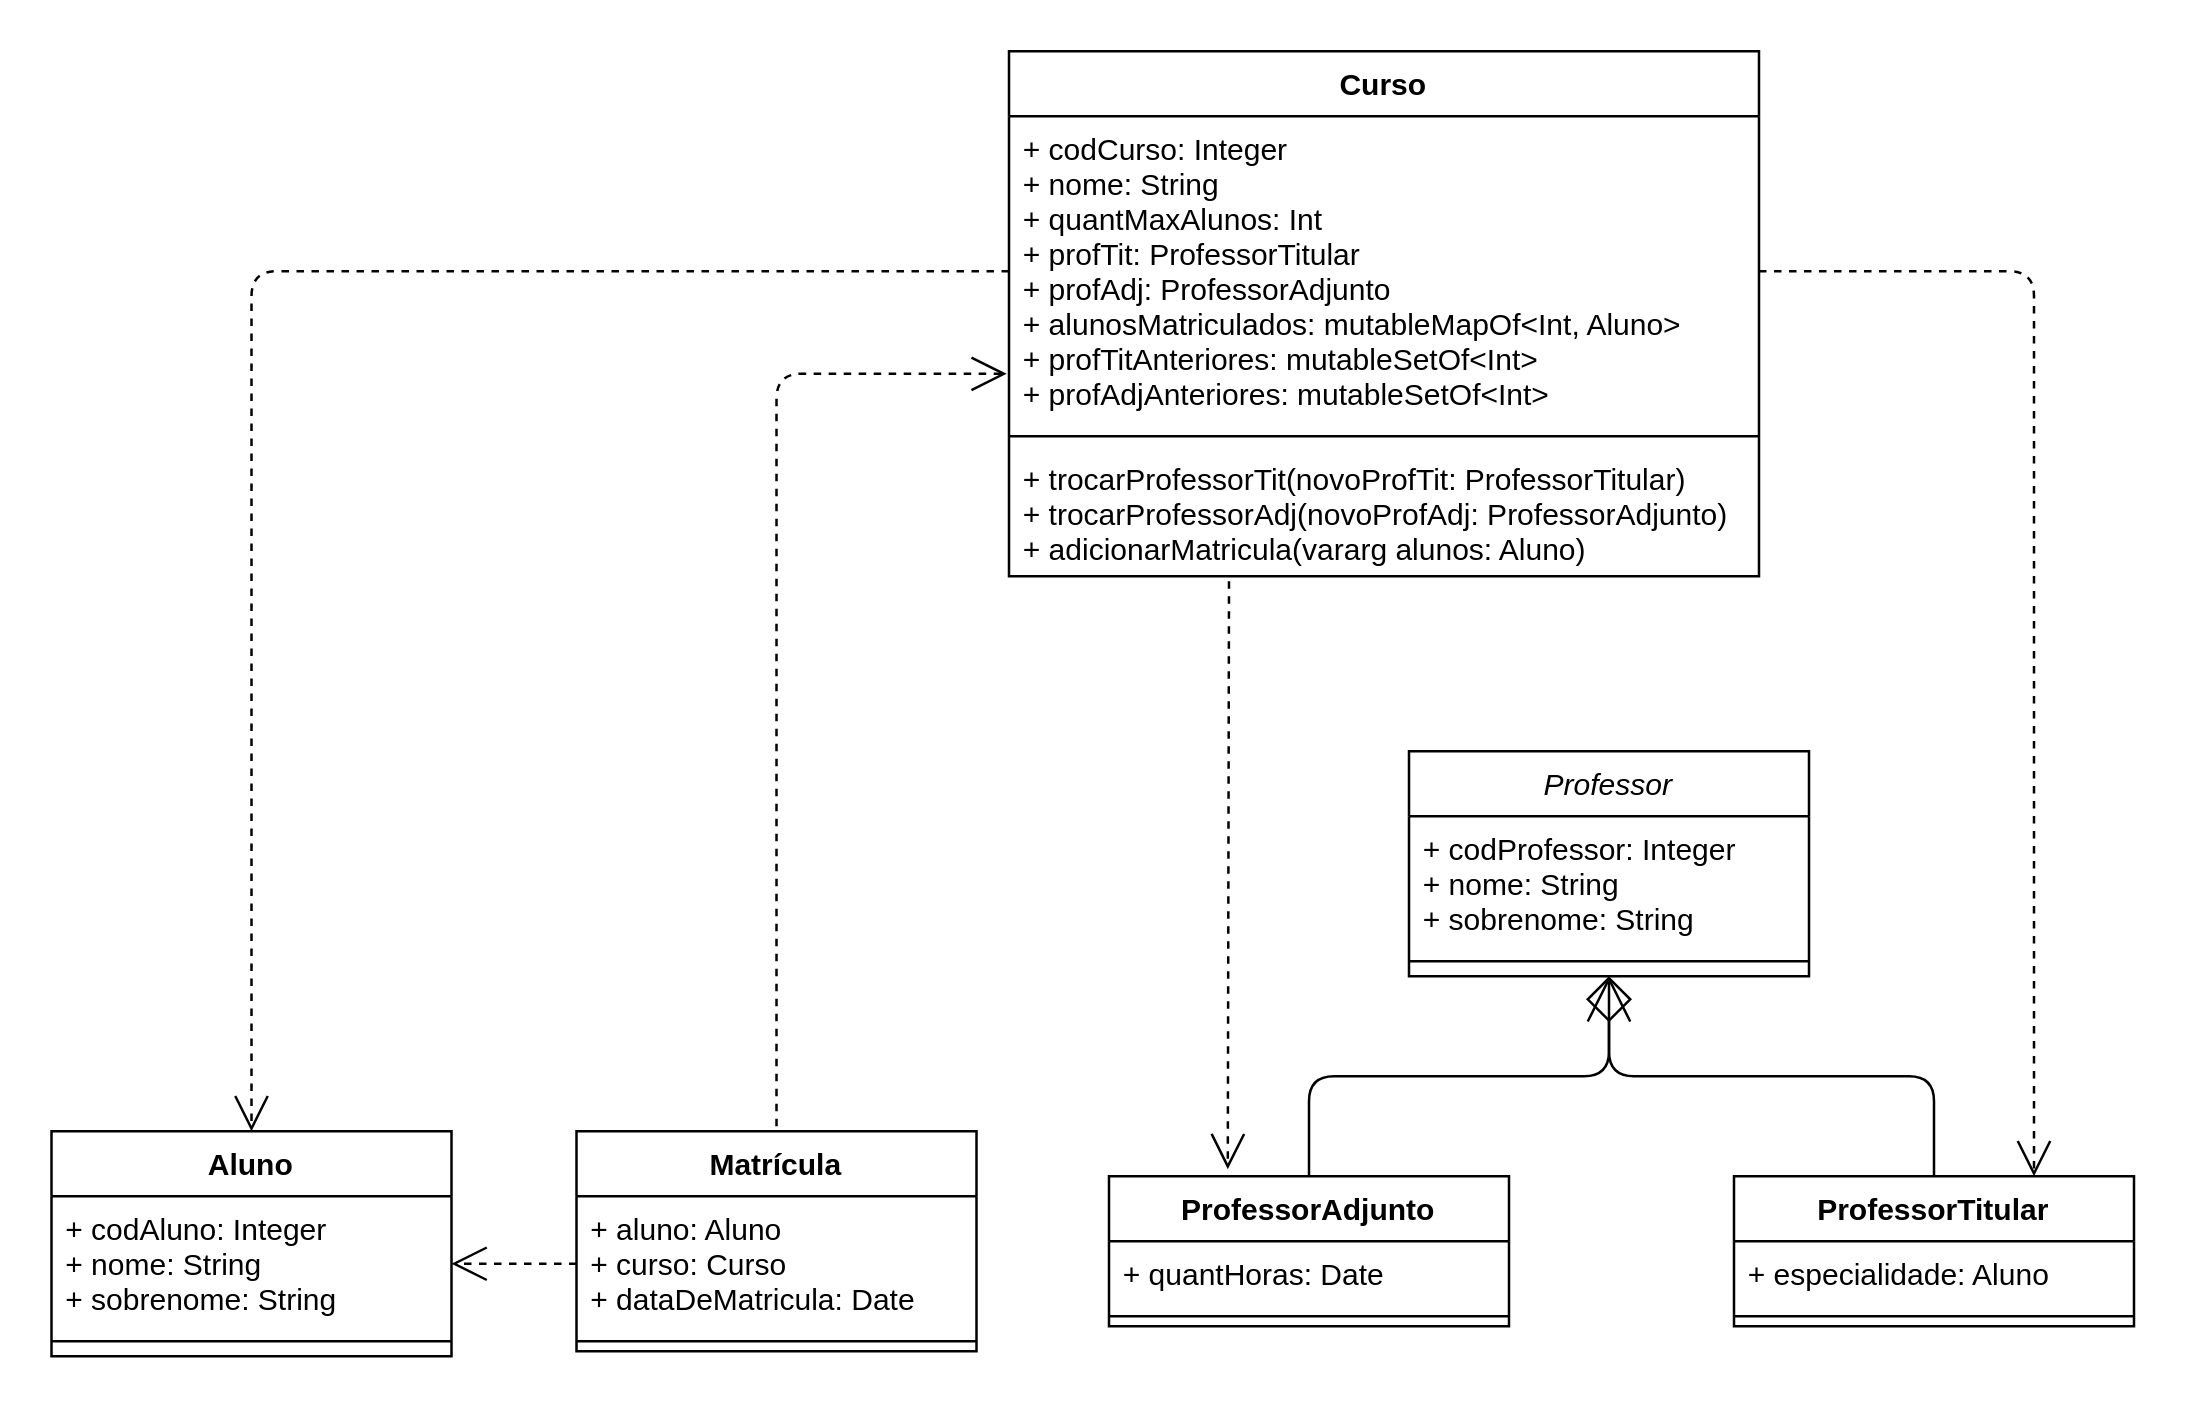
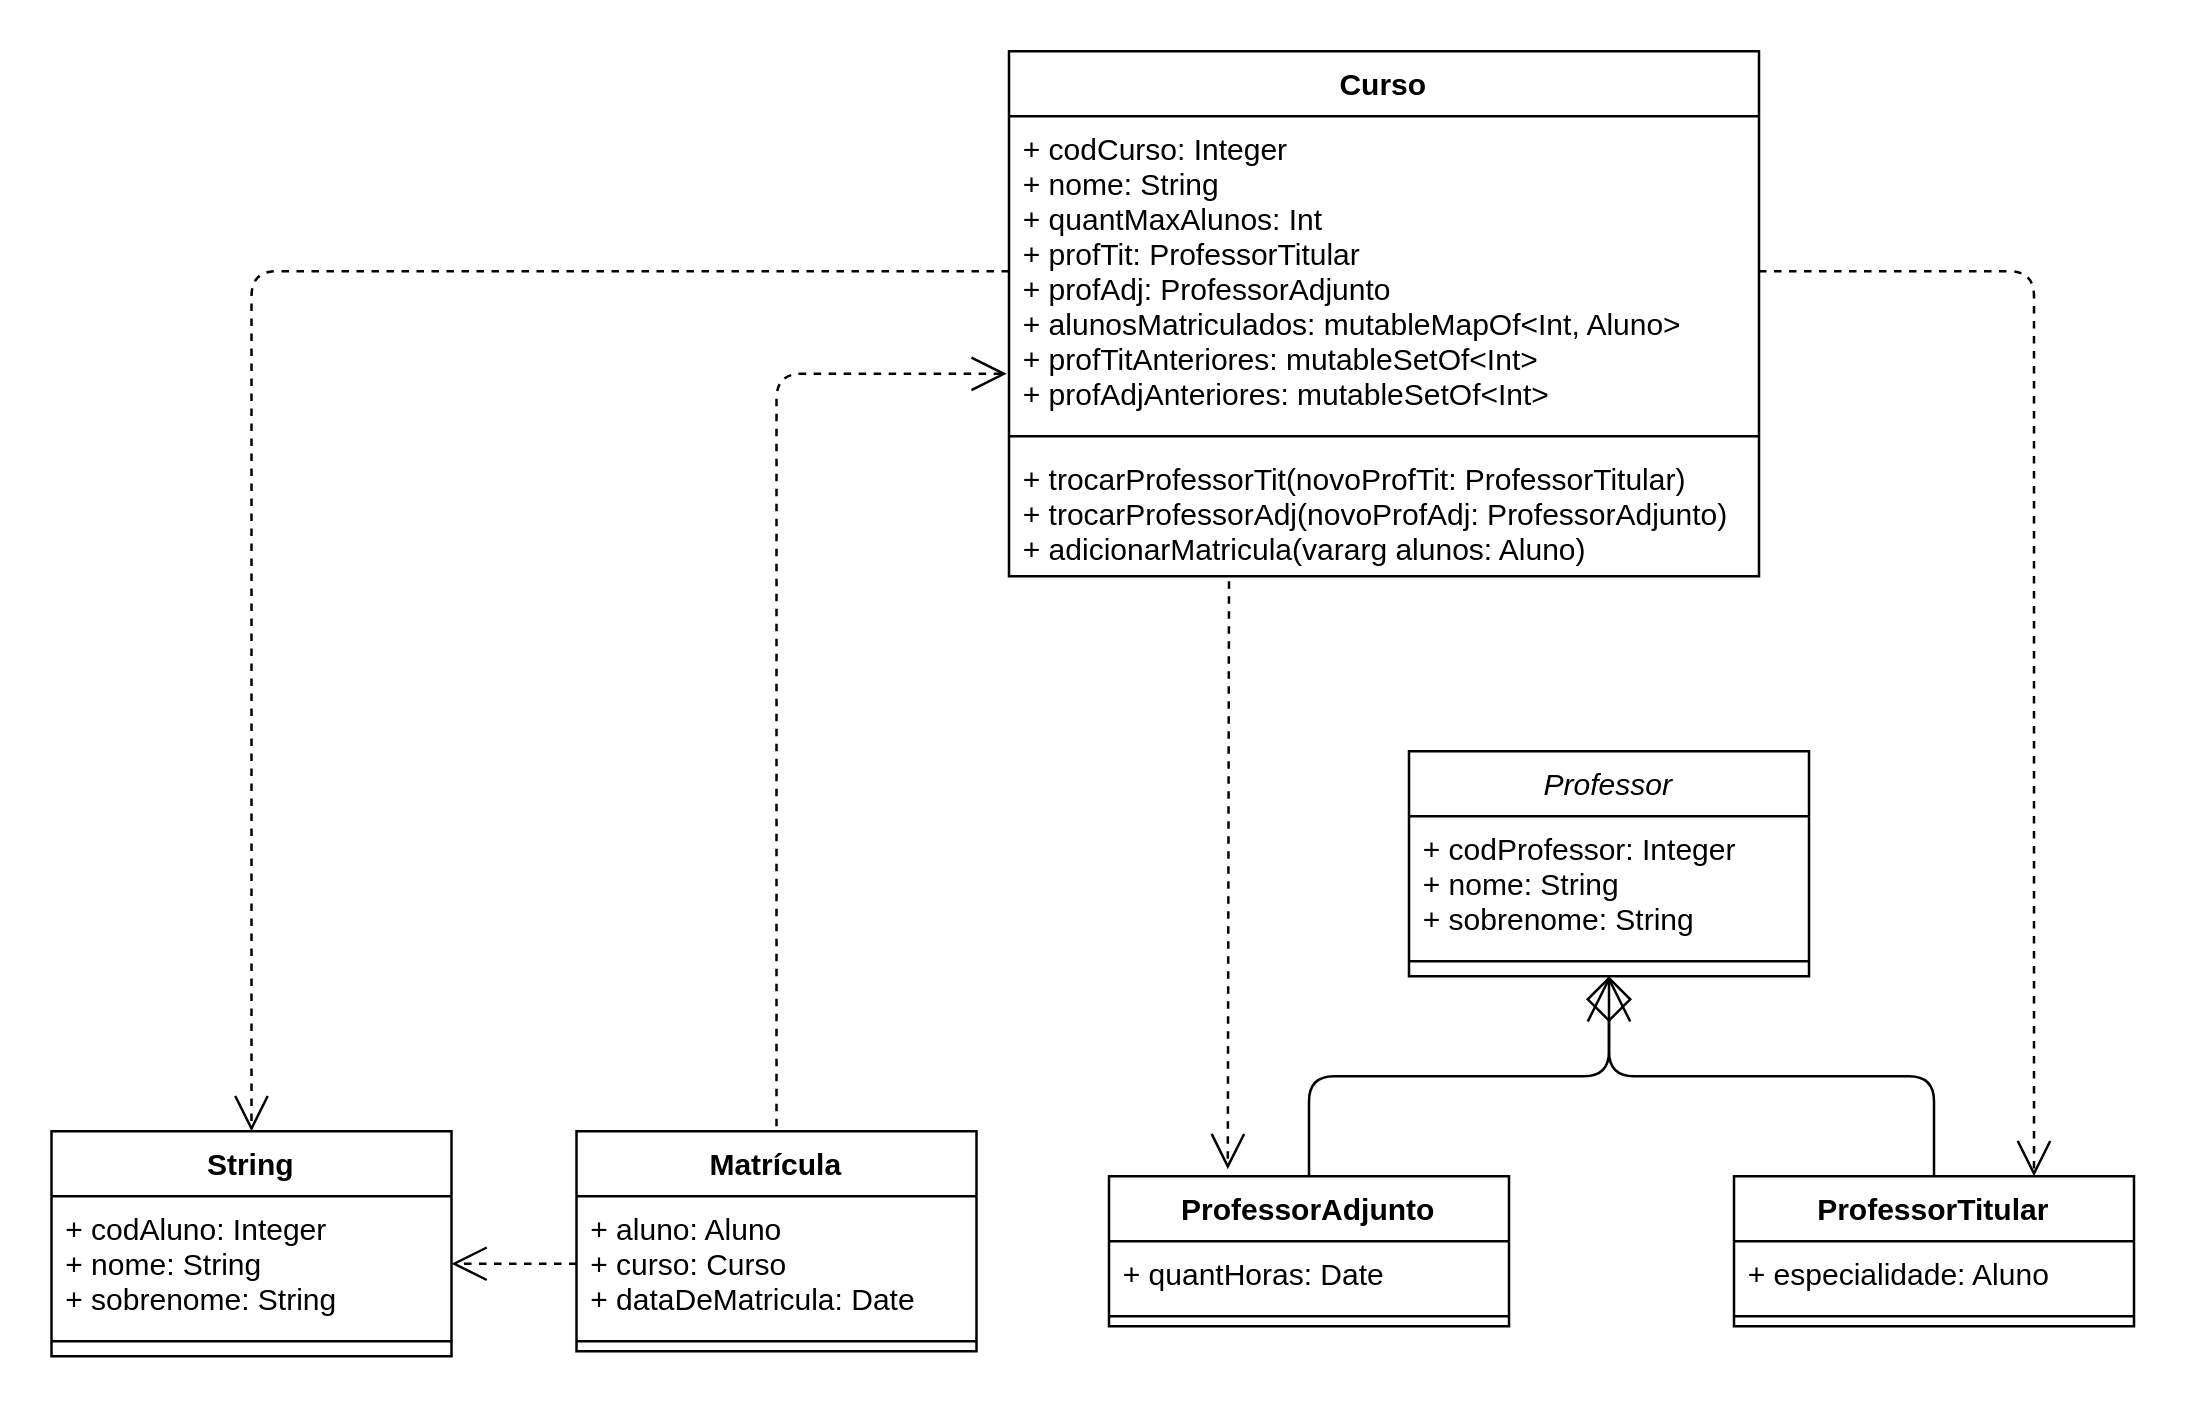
node "Aluno": label "Aluno" -> "String"
